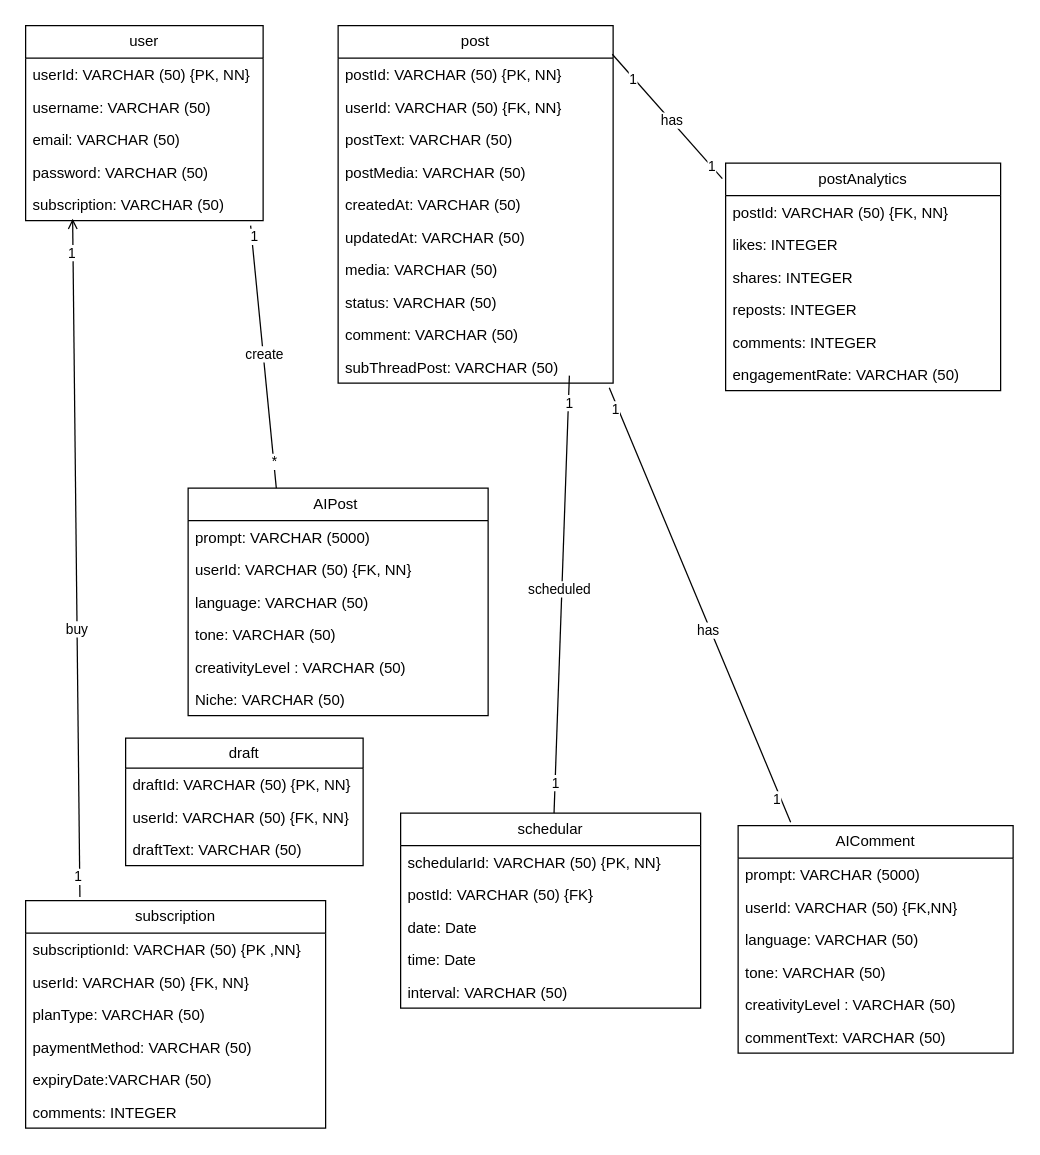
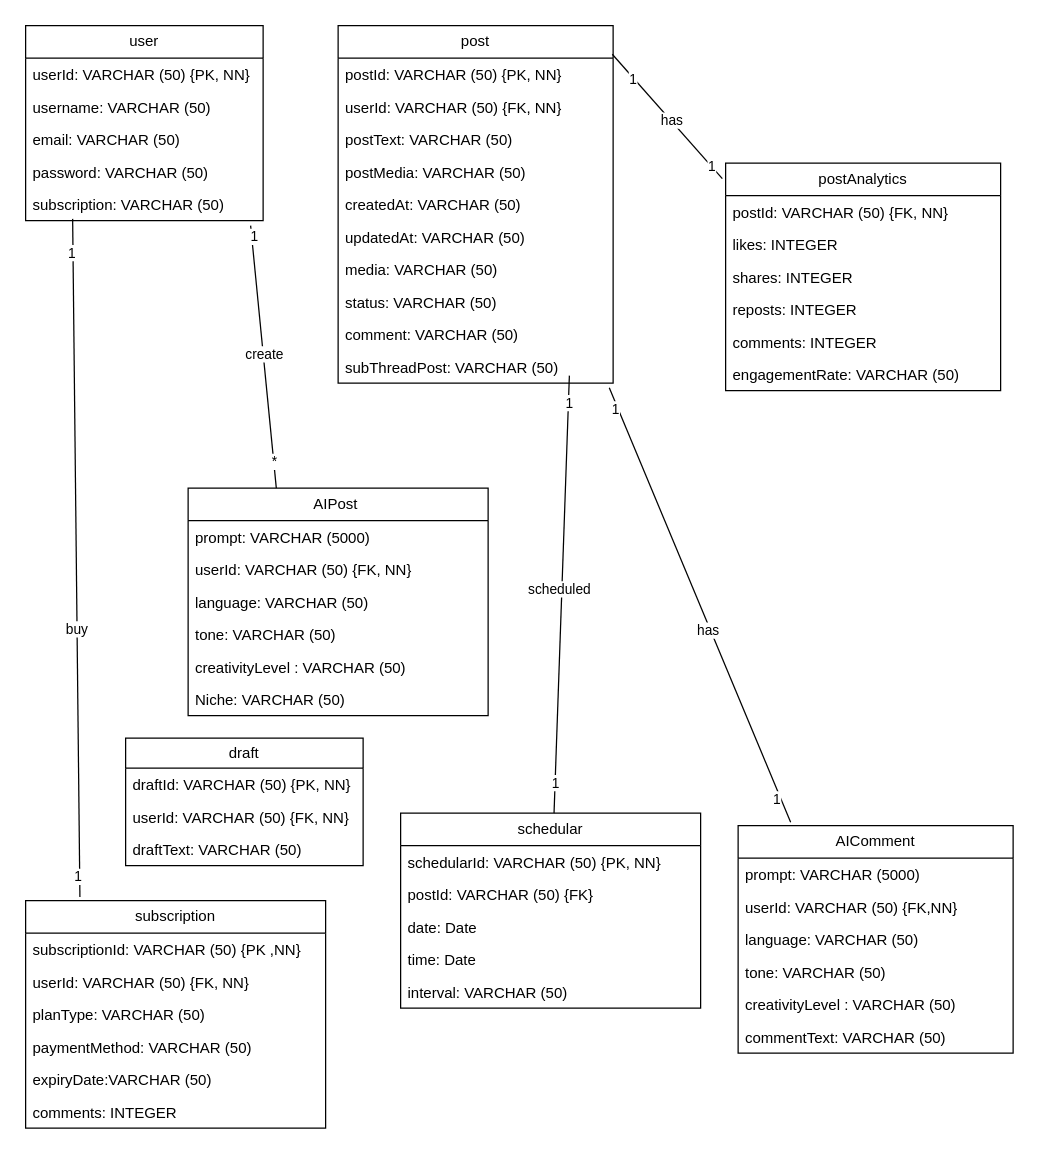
edge "subscription" -> "subscription: VARCHAR (50)": arrowhead open -> none
